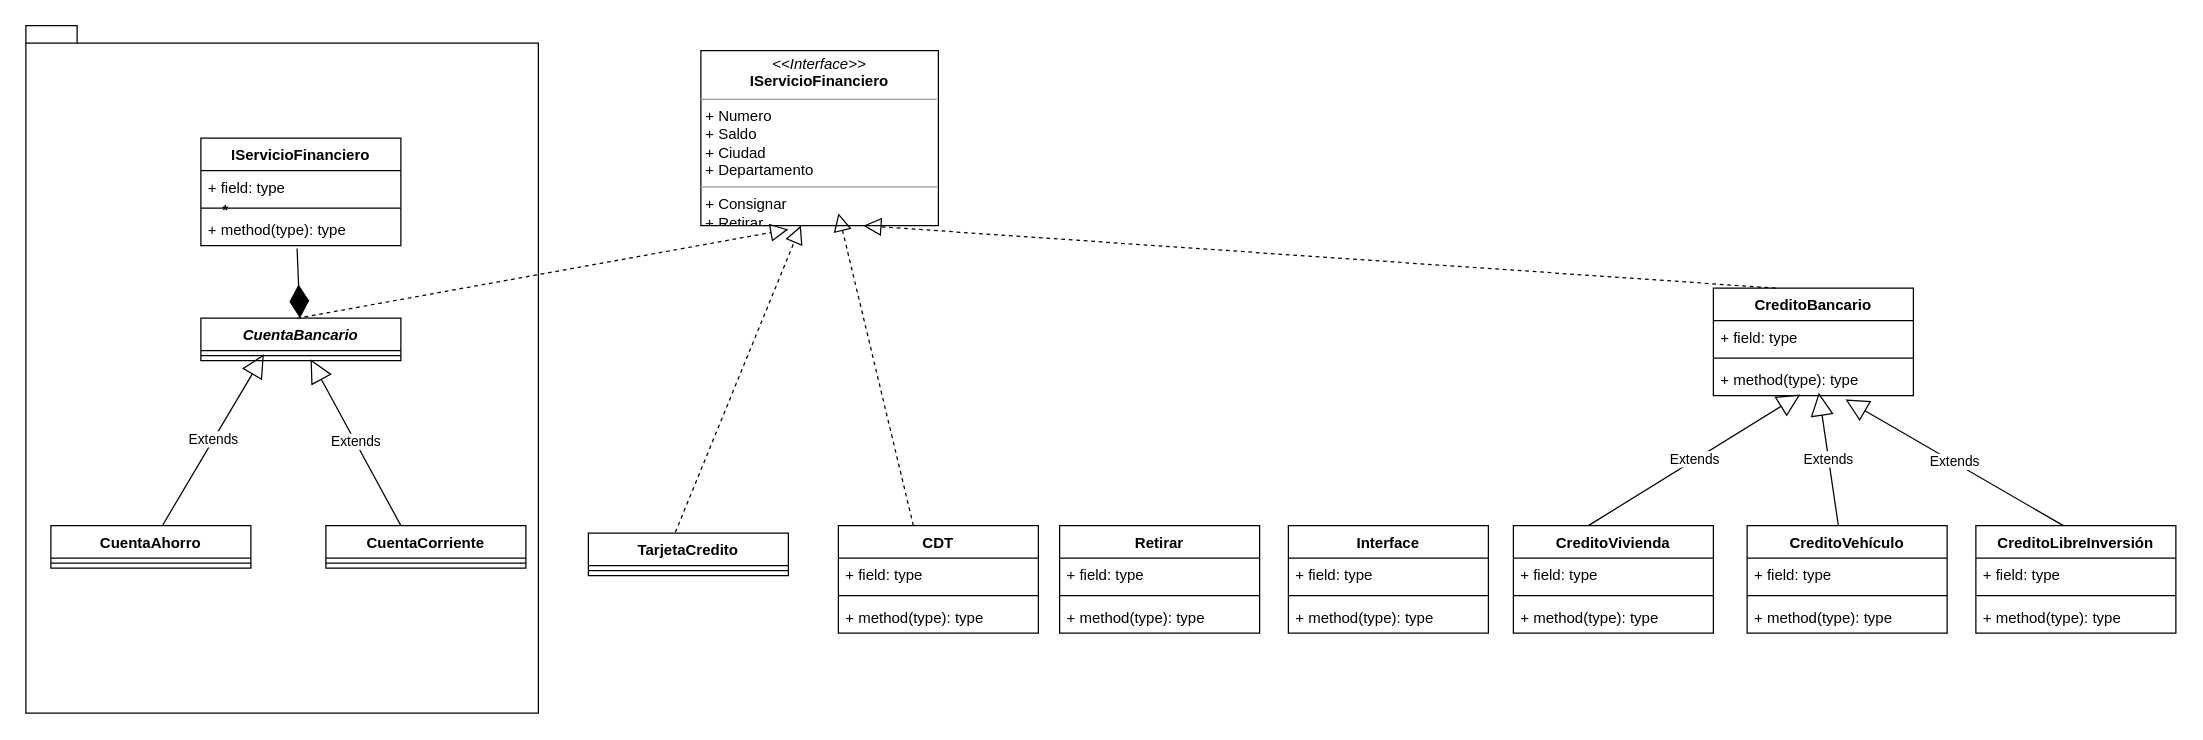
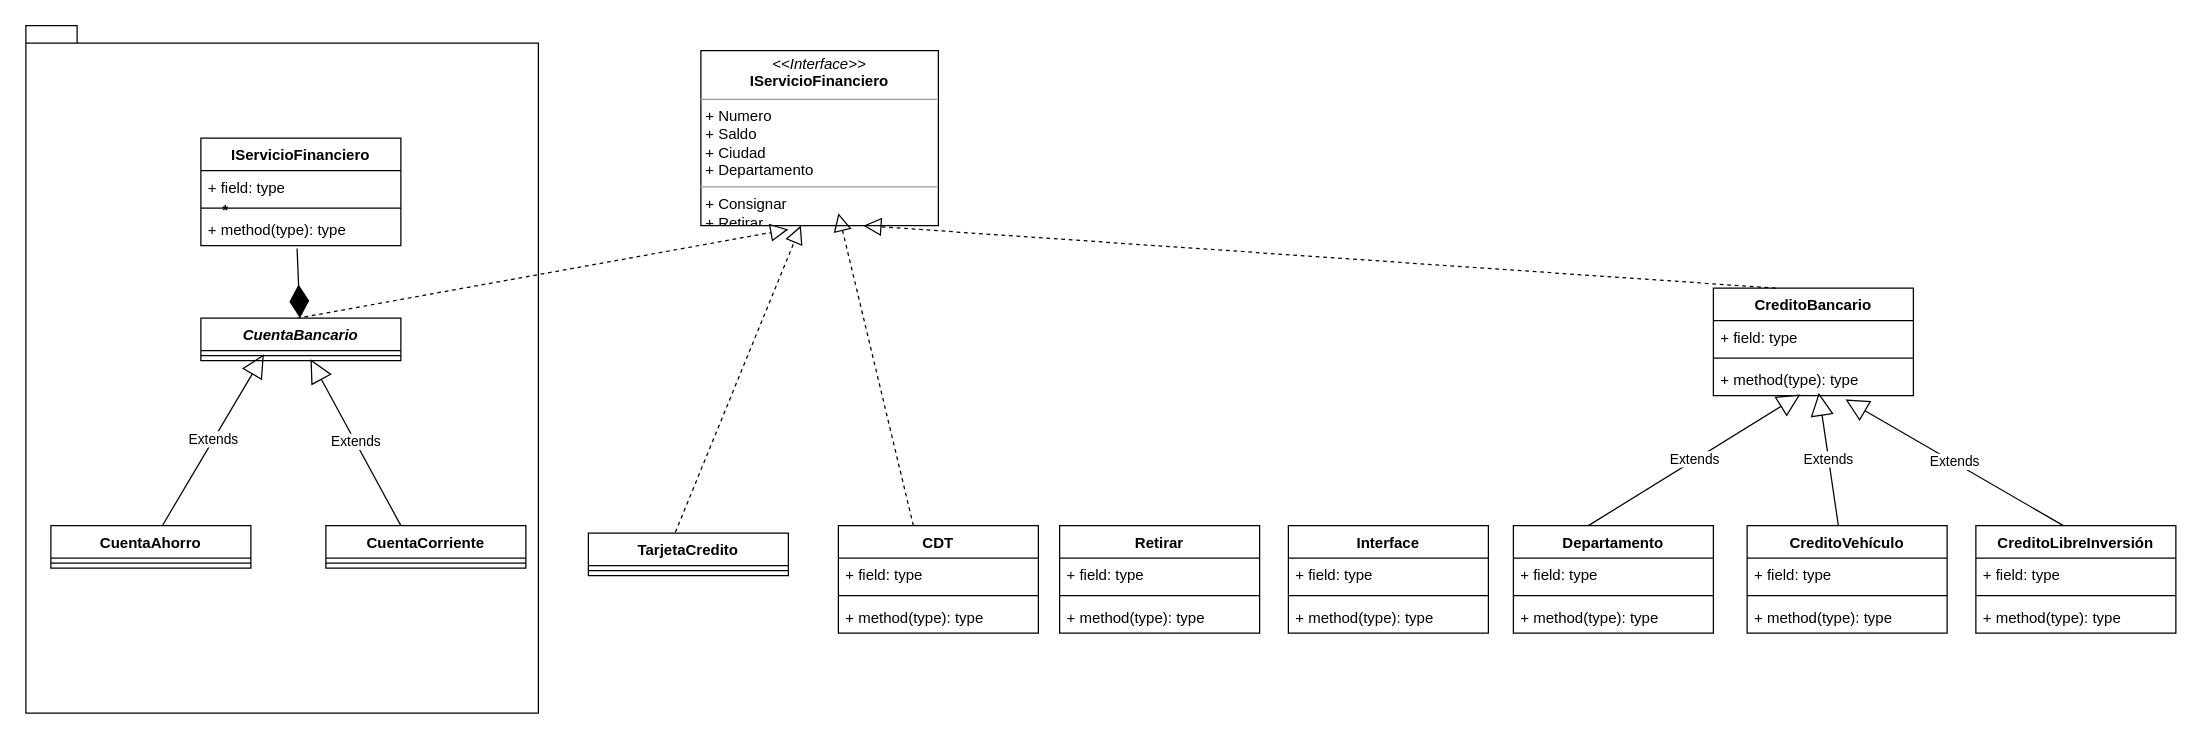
node "CreditoVivienda": label "CreditoVivienda" -> "Departamento"
